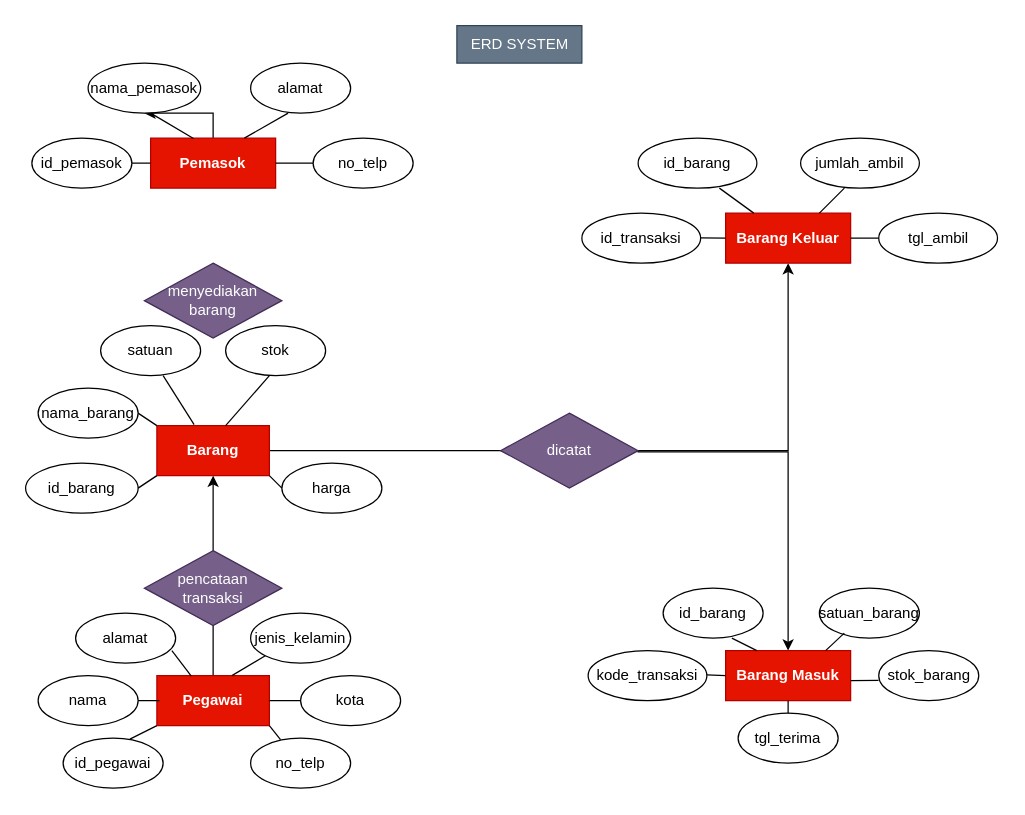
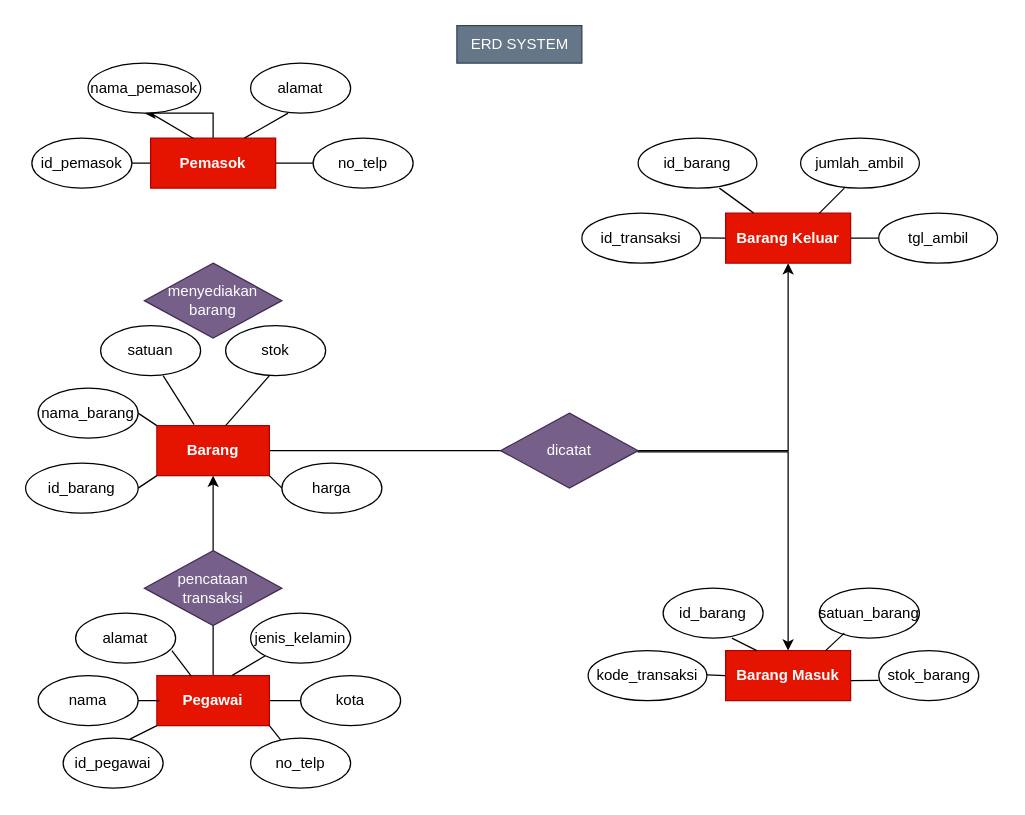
edge "Barang Masuk" -- "tgl_terima": removed
node "tgl_terima": removed
